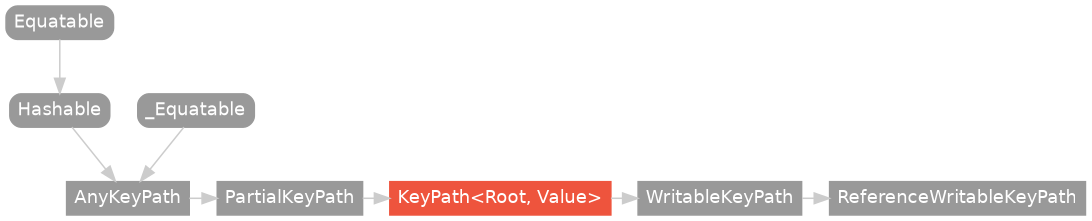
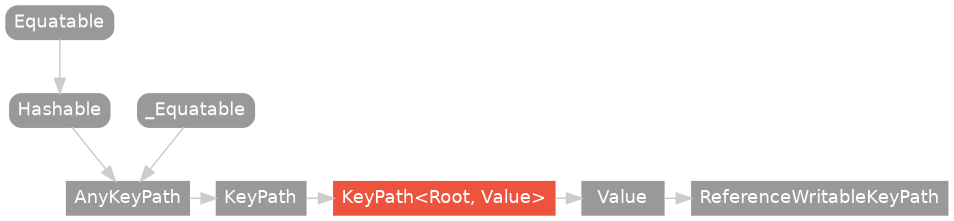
node "PartialKeyPath": label "PartialKeyPath" -> "KeyPath"
node "WritableKeyPath": label "WritableKeyPath" -> "Value"
